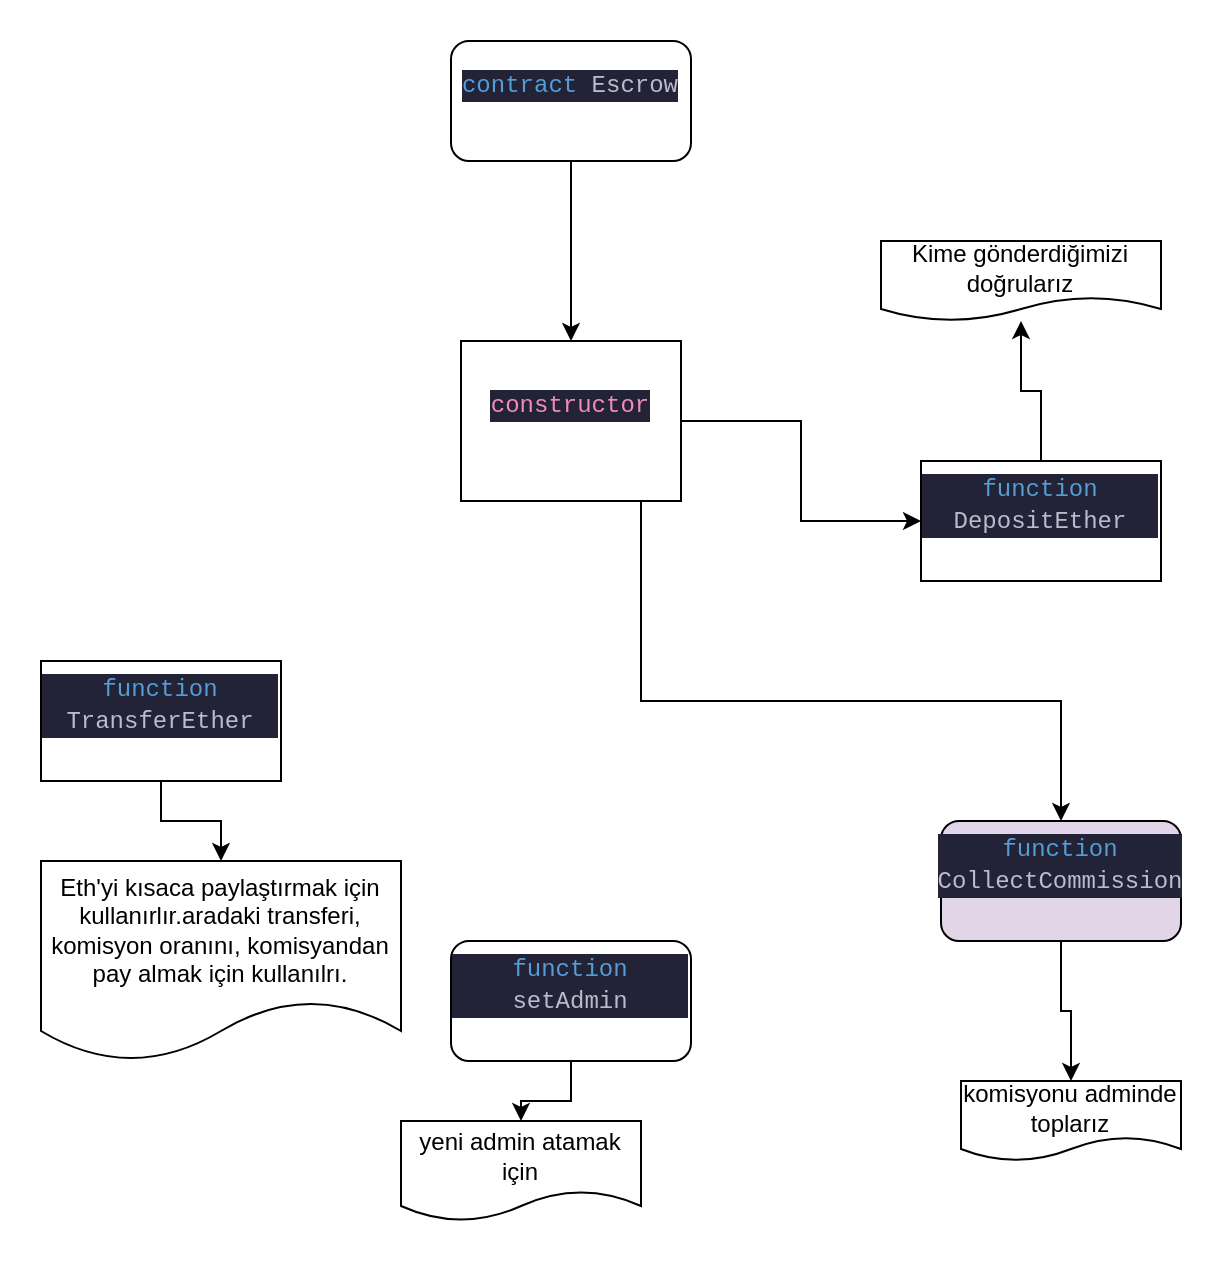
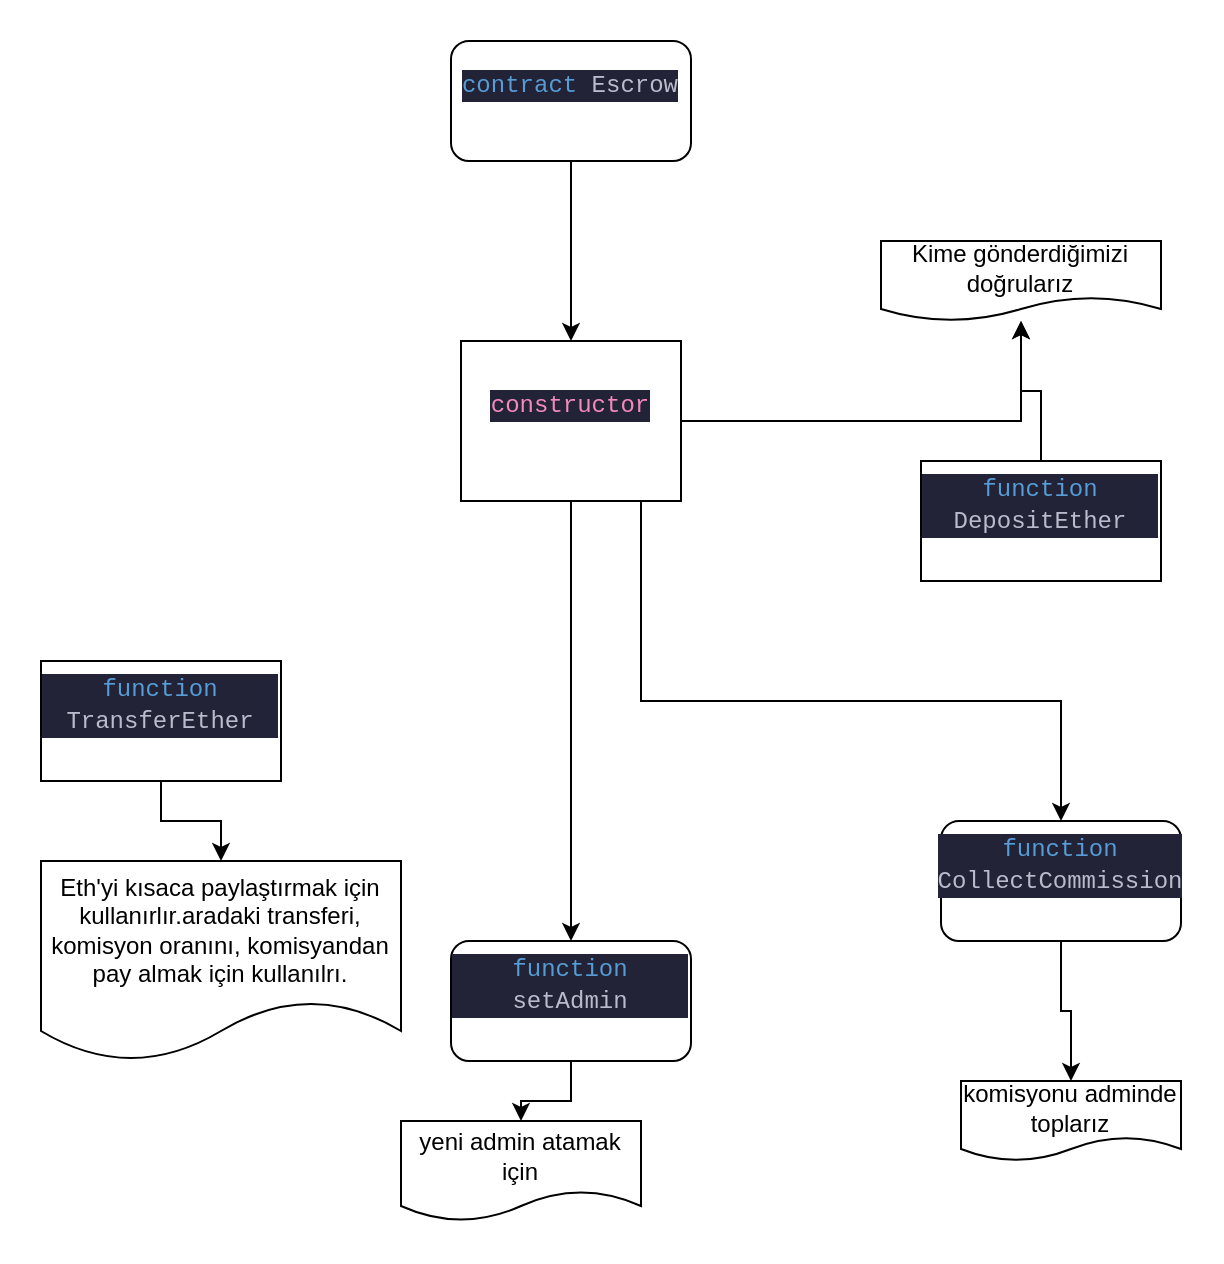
edge "constructor" -> "function DepositEther": now "constructor" -> "Kime gönderdiğimizi doğrularız"
edge "constructor" -> "function setAdmin": added
node "function CollectCommission": fillcolor #e1d5e7 -> #ffffff
